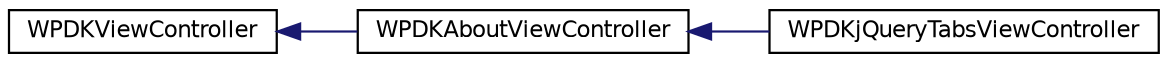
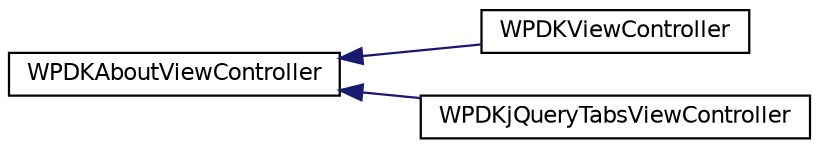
edge "WPDKAboutViewController" -> "WPDKViewController": reversed
